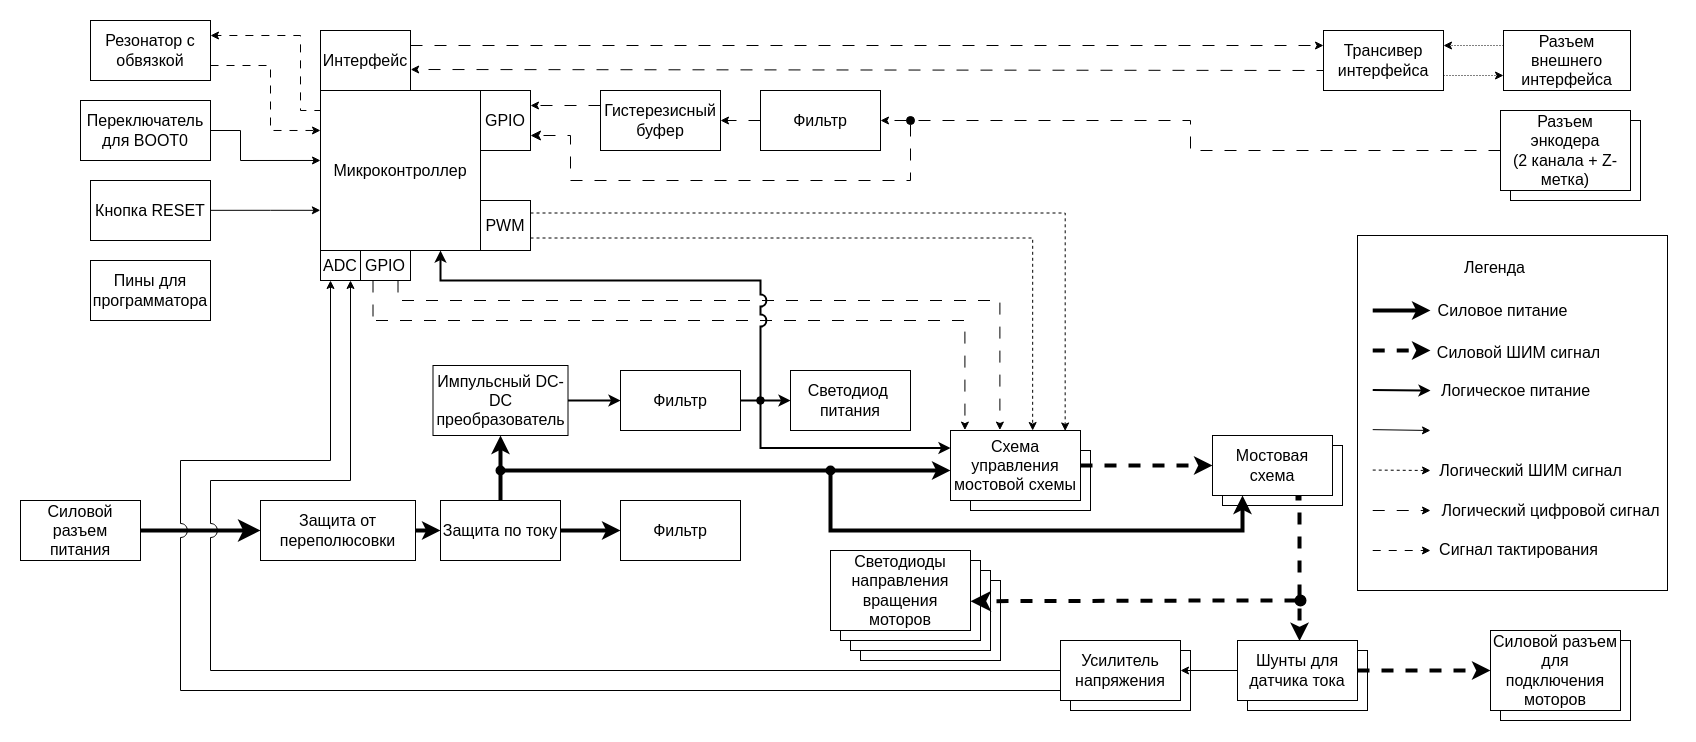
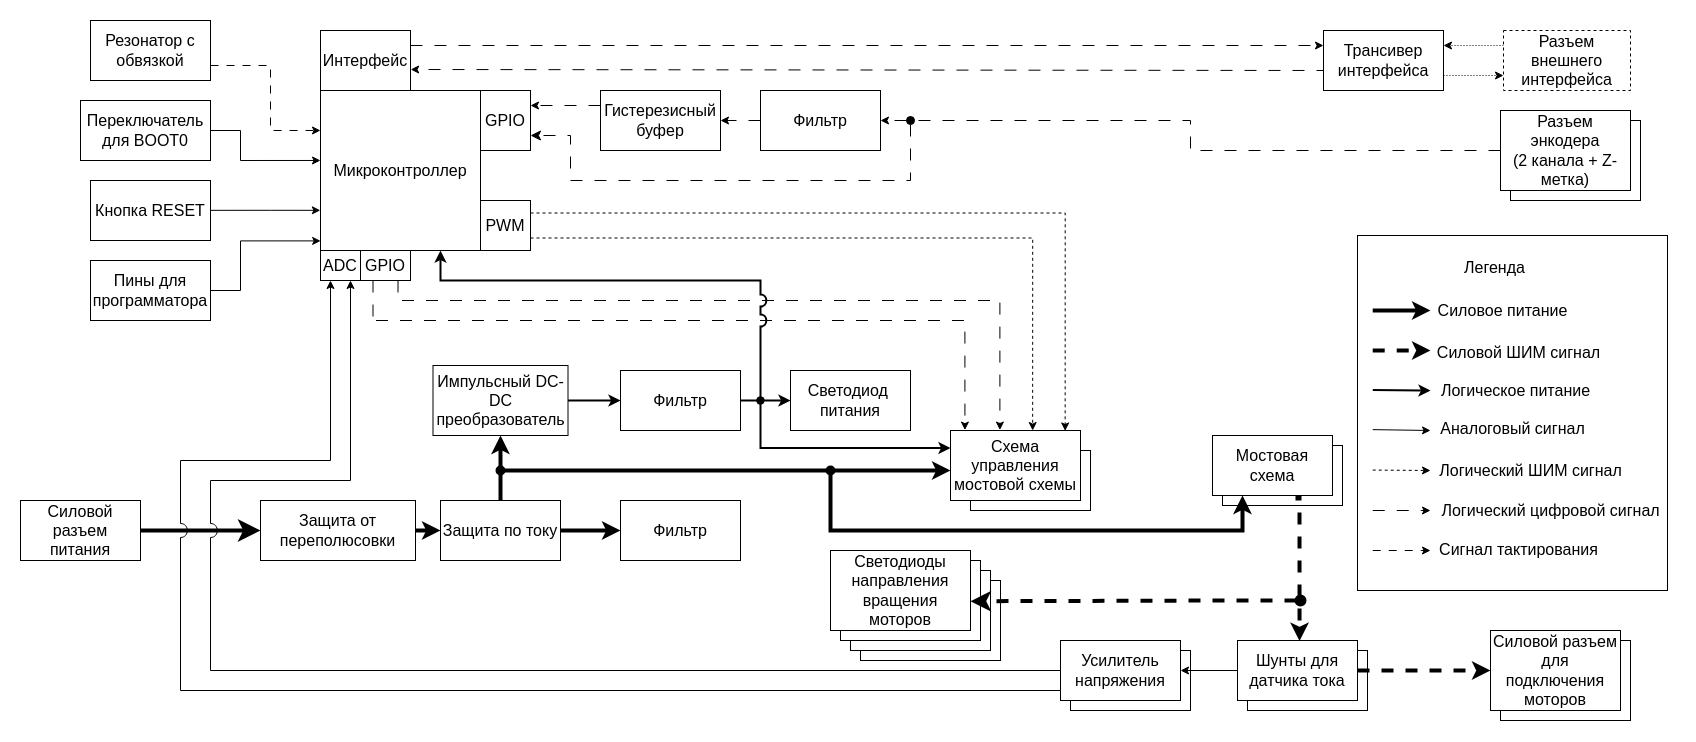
edge "Микроконтроллер" -> "Резонатор с обвязкой": removed
node "Разъем внешнего интерфейса": style solid -> dashed
edge "Пины для программатора" -> "Микроконтроллер": added
node "Аналоговый сигнал": added
edge "Схема управления мостовой схемы" -> "Мостовая схема": removed
